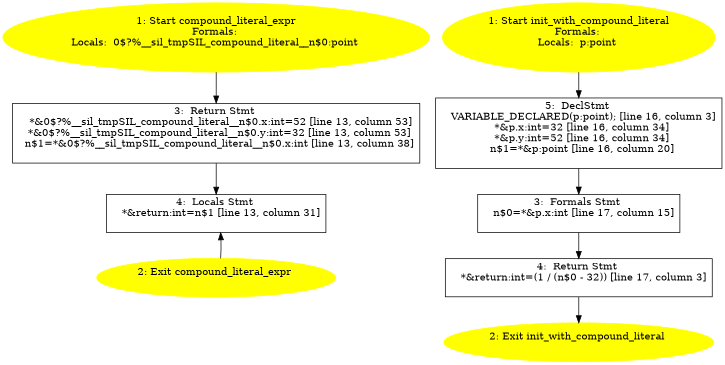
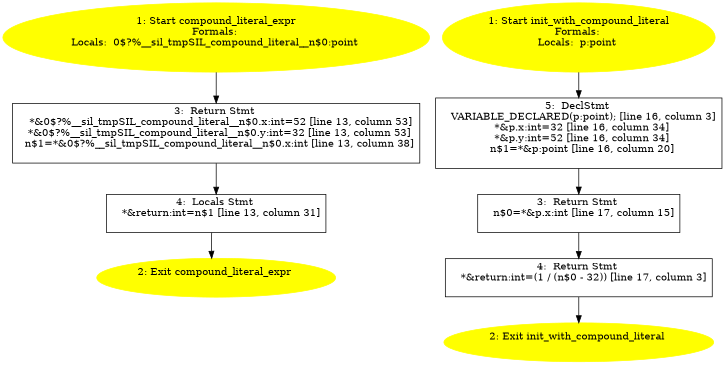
node "3:  Formals Stmt n$0=*&p.x:int [line 17, column 15]": label "3:  Formals Stmt n$0=*&p.x:int [line 17, column 15]" -> "3:  Return Stmt n$0=*&p.x:int [line 17, column 15]"
edge "2: Exit compound_literal_expr" -> "4:  Locals Stmt *&return:int=n$1 [line 13, column 31]": reversed
